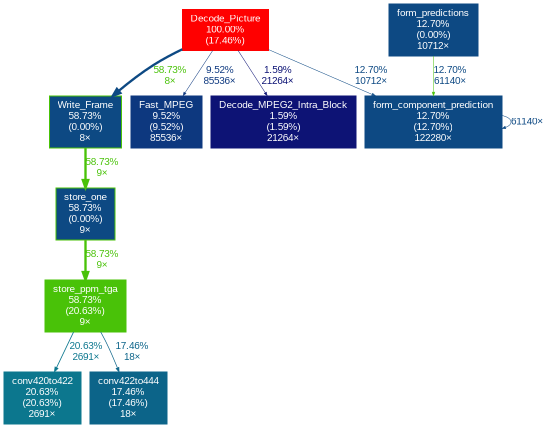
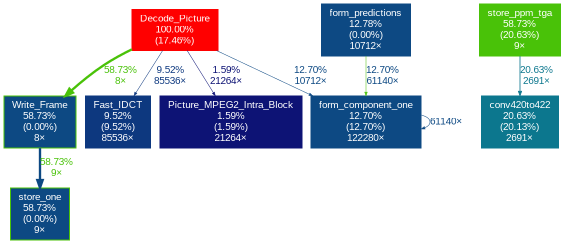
node "form_predictions 12.70% (0.00%) 10712×": label "form_predictions 12.70% (0.00%) 10712×" -> "form_predictions 12.78% (0.00%) 10712×"
edge "Decode_Picture 100.00% (17.46%)" -> "Write_Frame 58.73% (0.00%) 8×": color #0d4983 -> #49c208
node "Fast_MPEG 9.52% (9.52%) 85536×": label "Fast_MPEG 9.52% (9.52%) 85536×" -> "Fast_IDCT 9.52% (9.52%) 85536×"
node "Decode_MPEG2_Intra_Block 1.59% (1.59%) 21264×": label "Decode_MPEG2_Intra_Block 1.59% (1.59%) 21264×" -> "Picture_MPEG2_Intra_Block 1.59% (1.59%) 21264×"
node "form_component_prediction 12.70% (12.70%) 122280×": label "form_component_prediction 12.70% (12.70%) 122280×" -> "form_component_one 12.70% (12.70%) 122280×"
edge "Write_Frame 58.73% (0.00%) 8×" -> "store_one 58.73% (0.00%) 9×": color #49c208 -> #0d4983
edge "store_one 58.73% (0.00%) 9×" -> "store_ppm_tga 58.73% (20.63%) 9×": removed, label "58.73% 9×"
node "conv420to422 20.63% (20.63%) 2691×": label "conv420to422 20.63% (20.63%) 2691×" -> "conv420to422 20.63% (20.13%) 2691×"
node "conv422to444 17.46% (17.46%) 18×": removed
